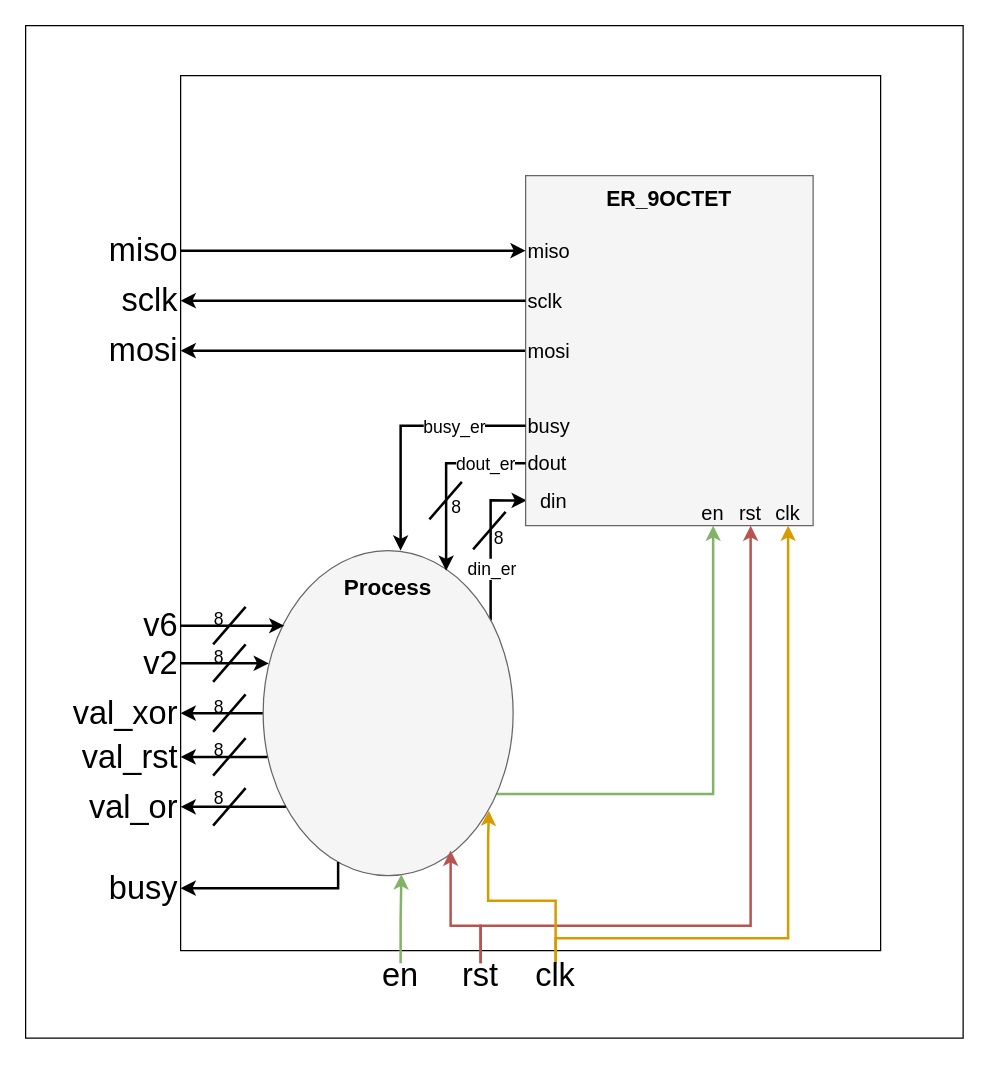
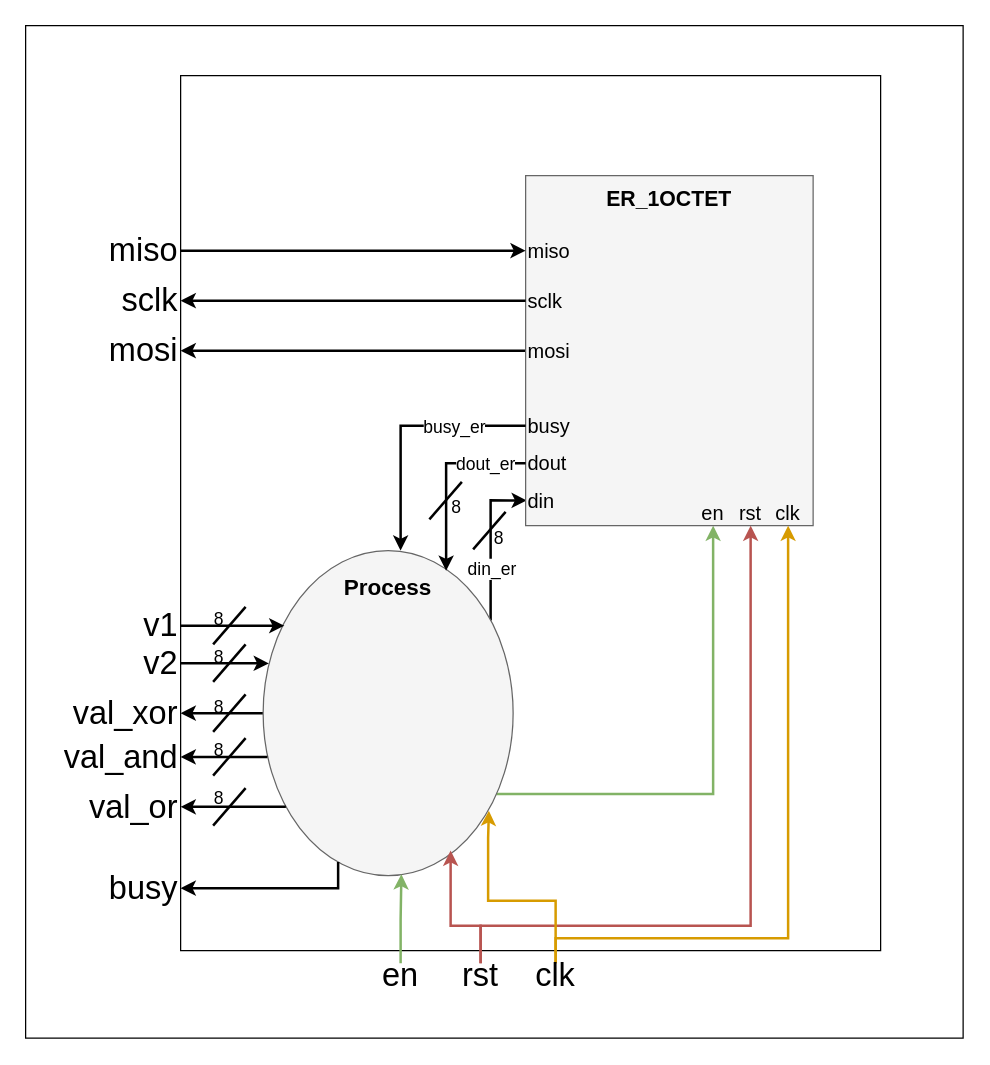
node "ER_9OCTET": label "ER_9OCTET" -> "ER_1OCTET"
node "din": moved (563, 501) -> (551, 501)
node "v6": label "v6" -> "v1"
node "val_rst": label "val_rst" -> "val_and"
